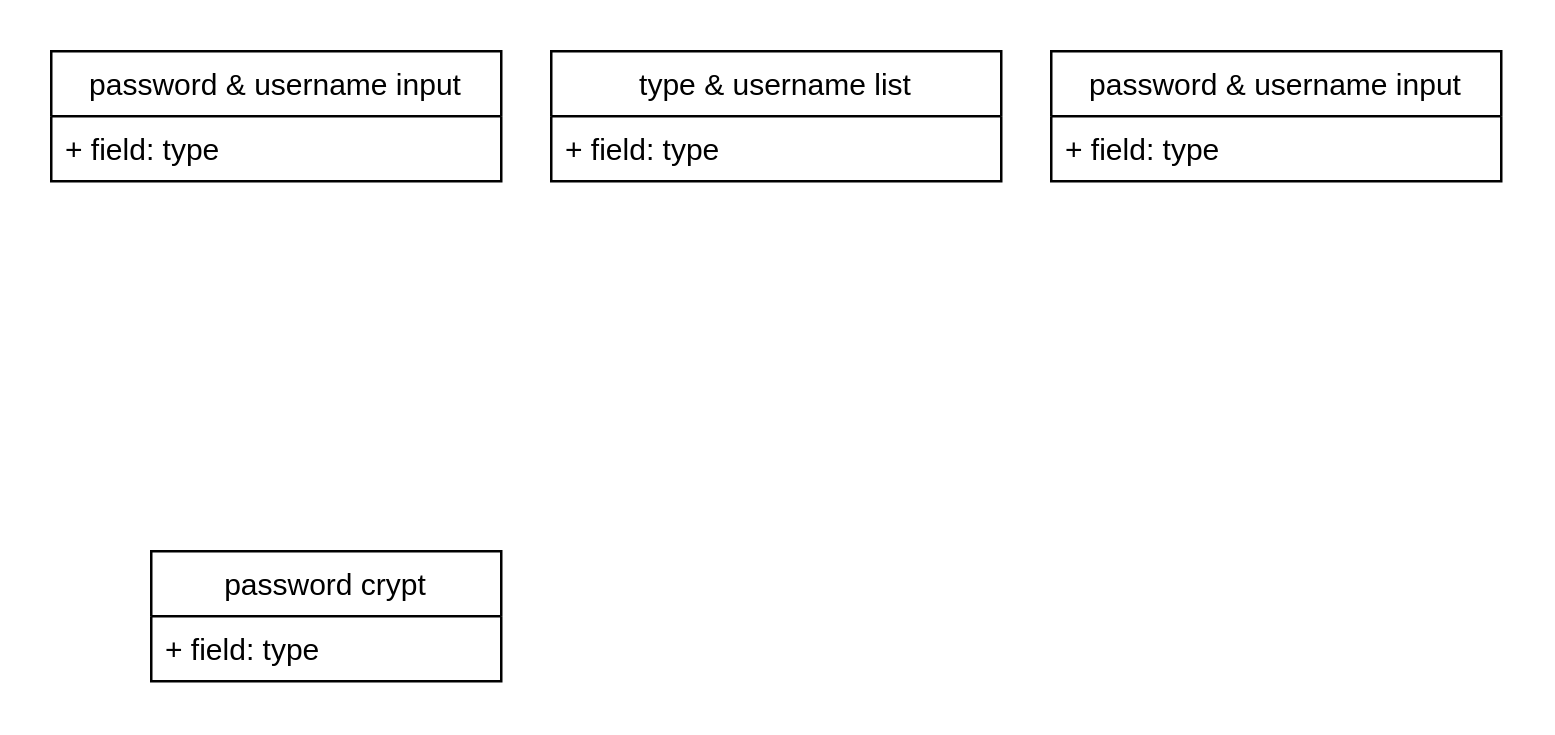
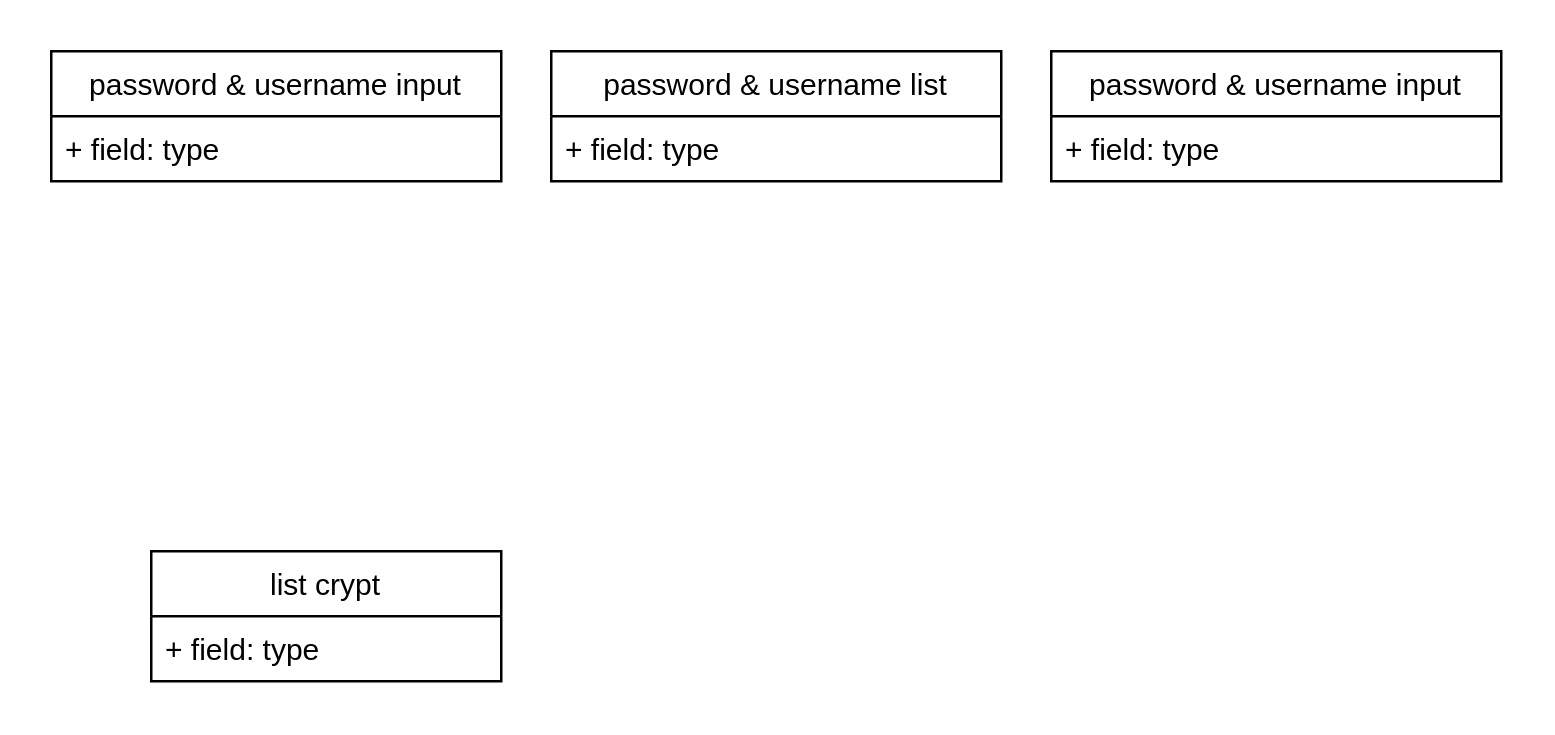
node "type & username list": label "type & username list" -> "password & username list"
node "password crypt": label "password crypt" -> "list crypt"
